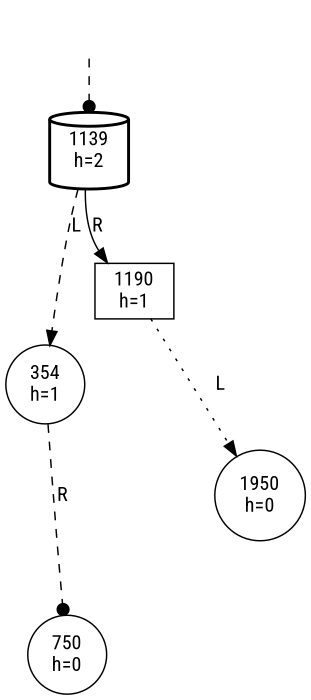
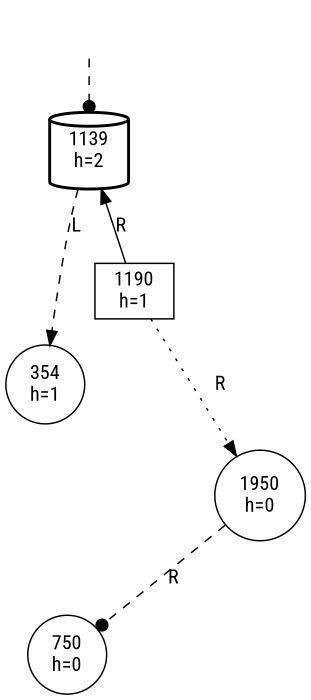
edge "1139 h=2" -> "1190 h=1": reversed
edge "1190 h=1" -> "1950 h=0": label "L" -> "R"
edge "354 h=1" -> "750 h=0": now "1950 h=0" -> "750 h=0"
